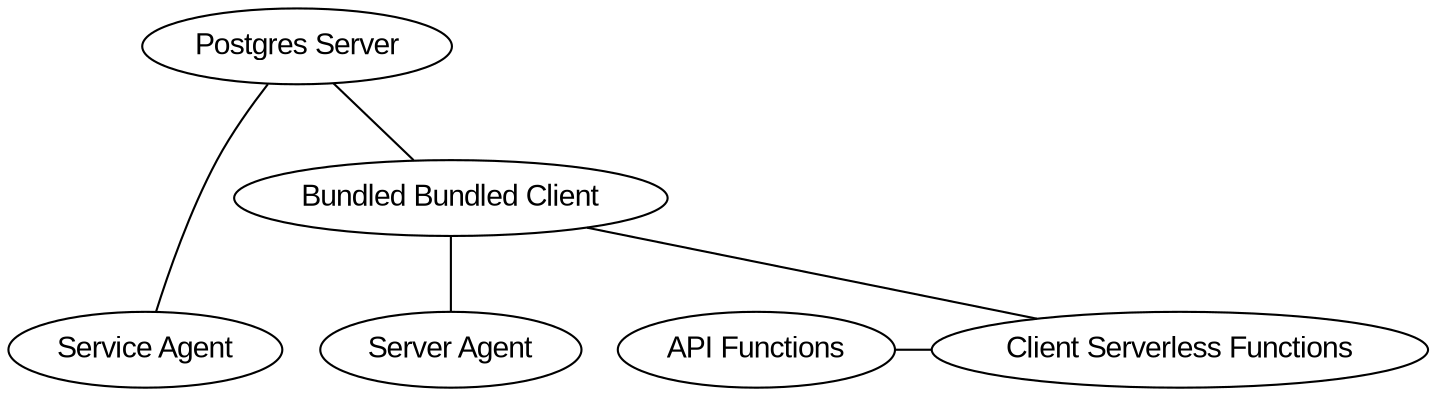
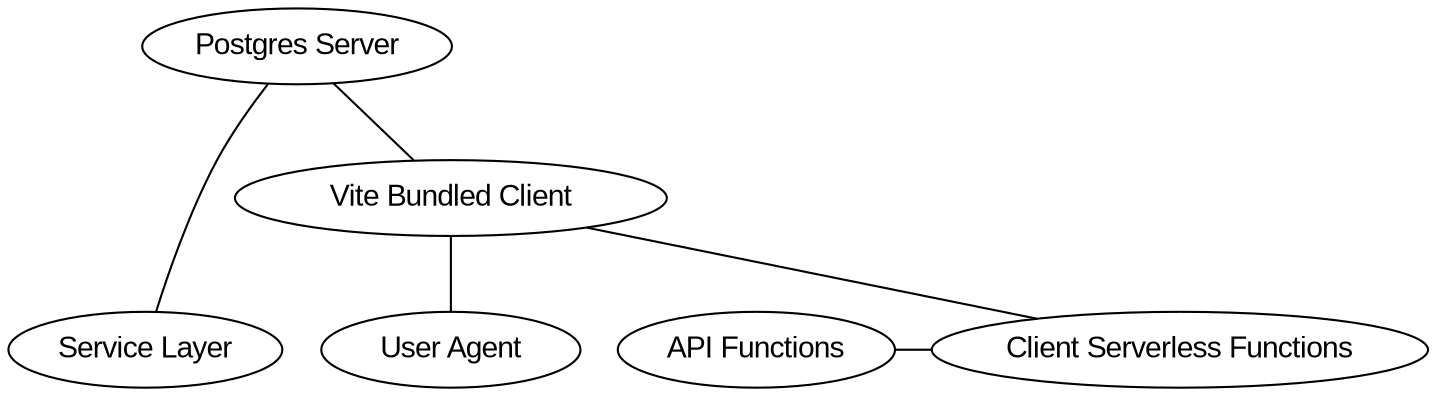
node "Bundled Bundled Client": label "Bundled Bundled Client" -> "Vite Bundled Client"
node "Service Agent": label "Service Agent" -> "Service Layer"
node "Server Agent": label "Server Agent" -> "User Agent"
